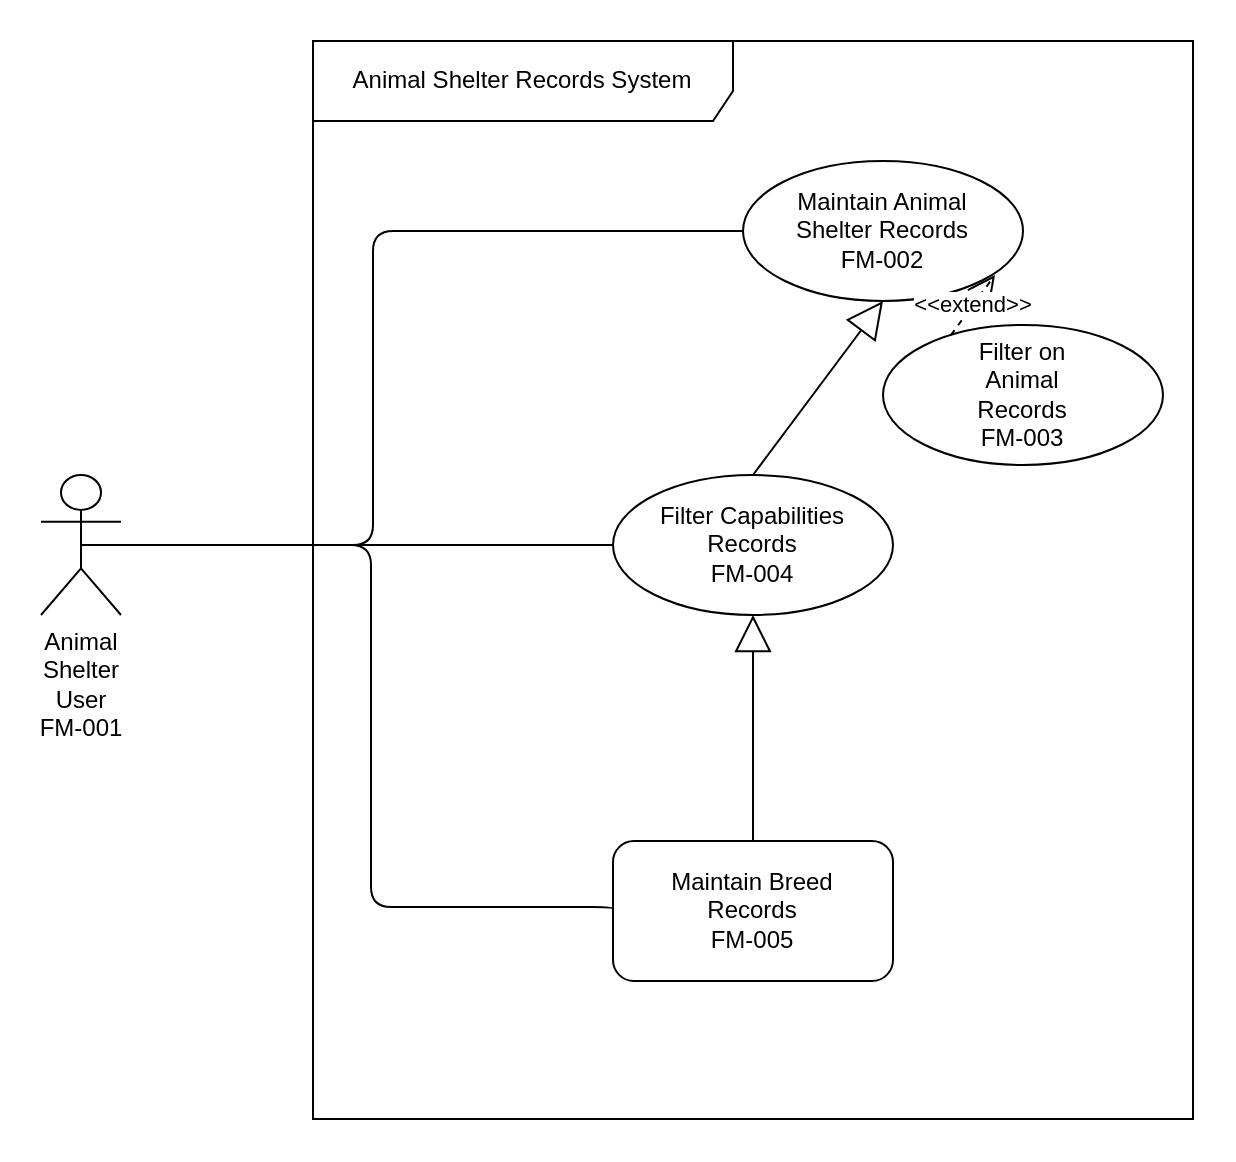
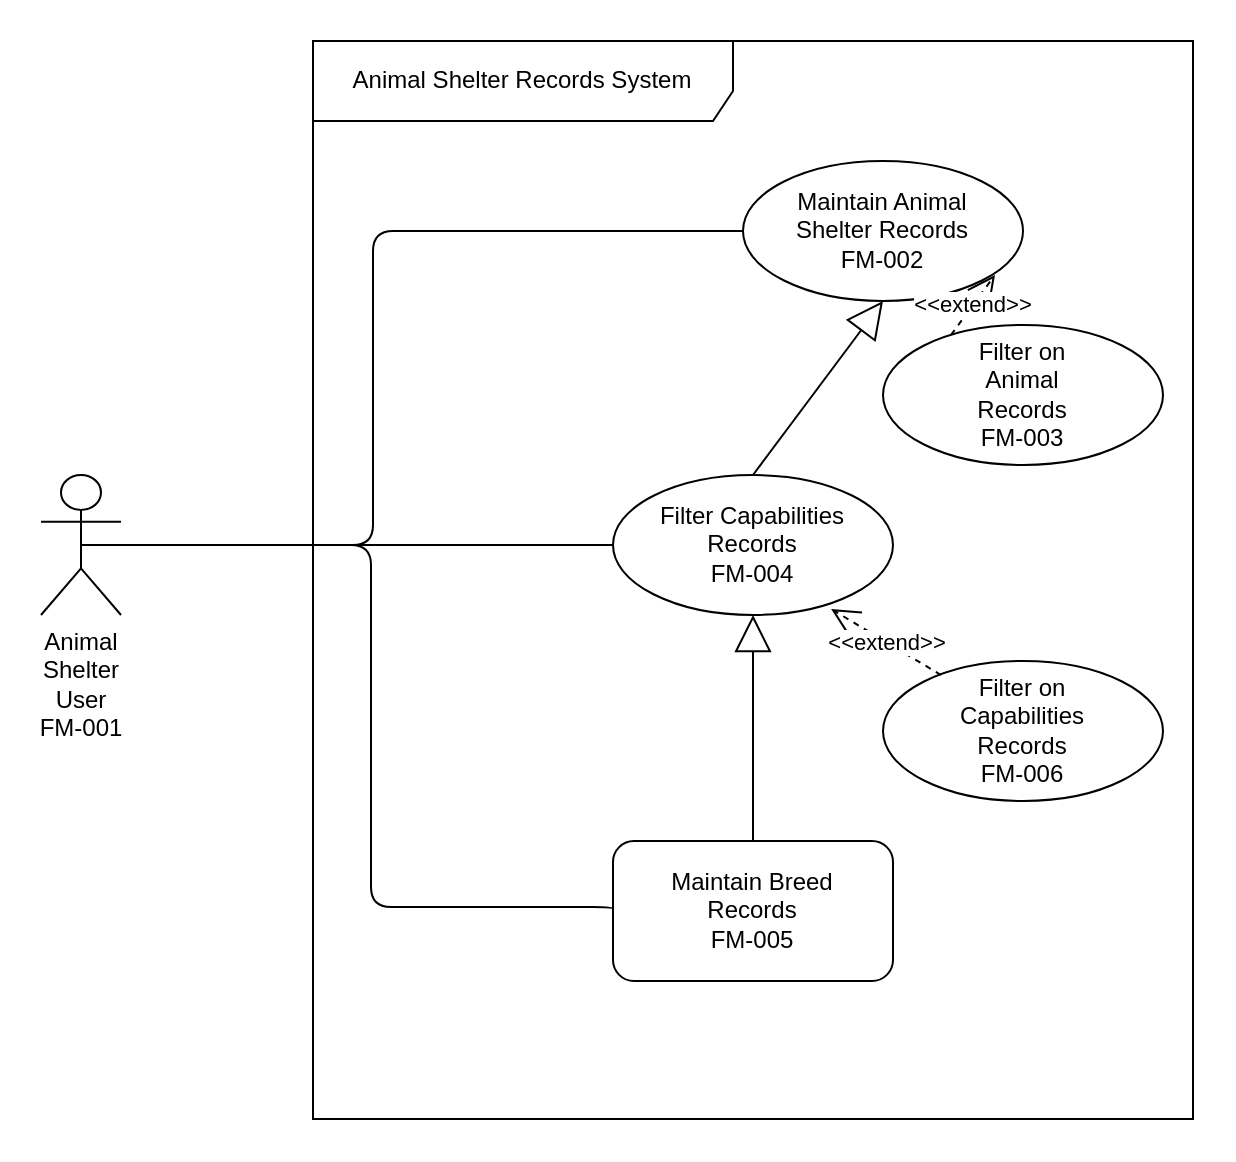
edge "Filter on Capabilities Records FM-006" -> "Filter Capabilities Records FM-004": added, label "<<extend>>"
node "Filter on Capabilities Records FM-006": added
